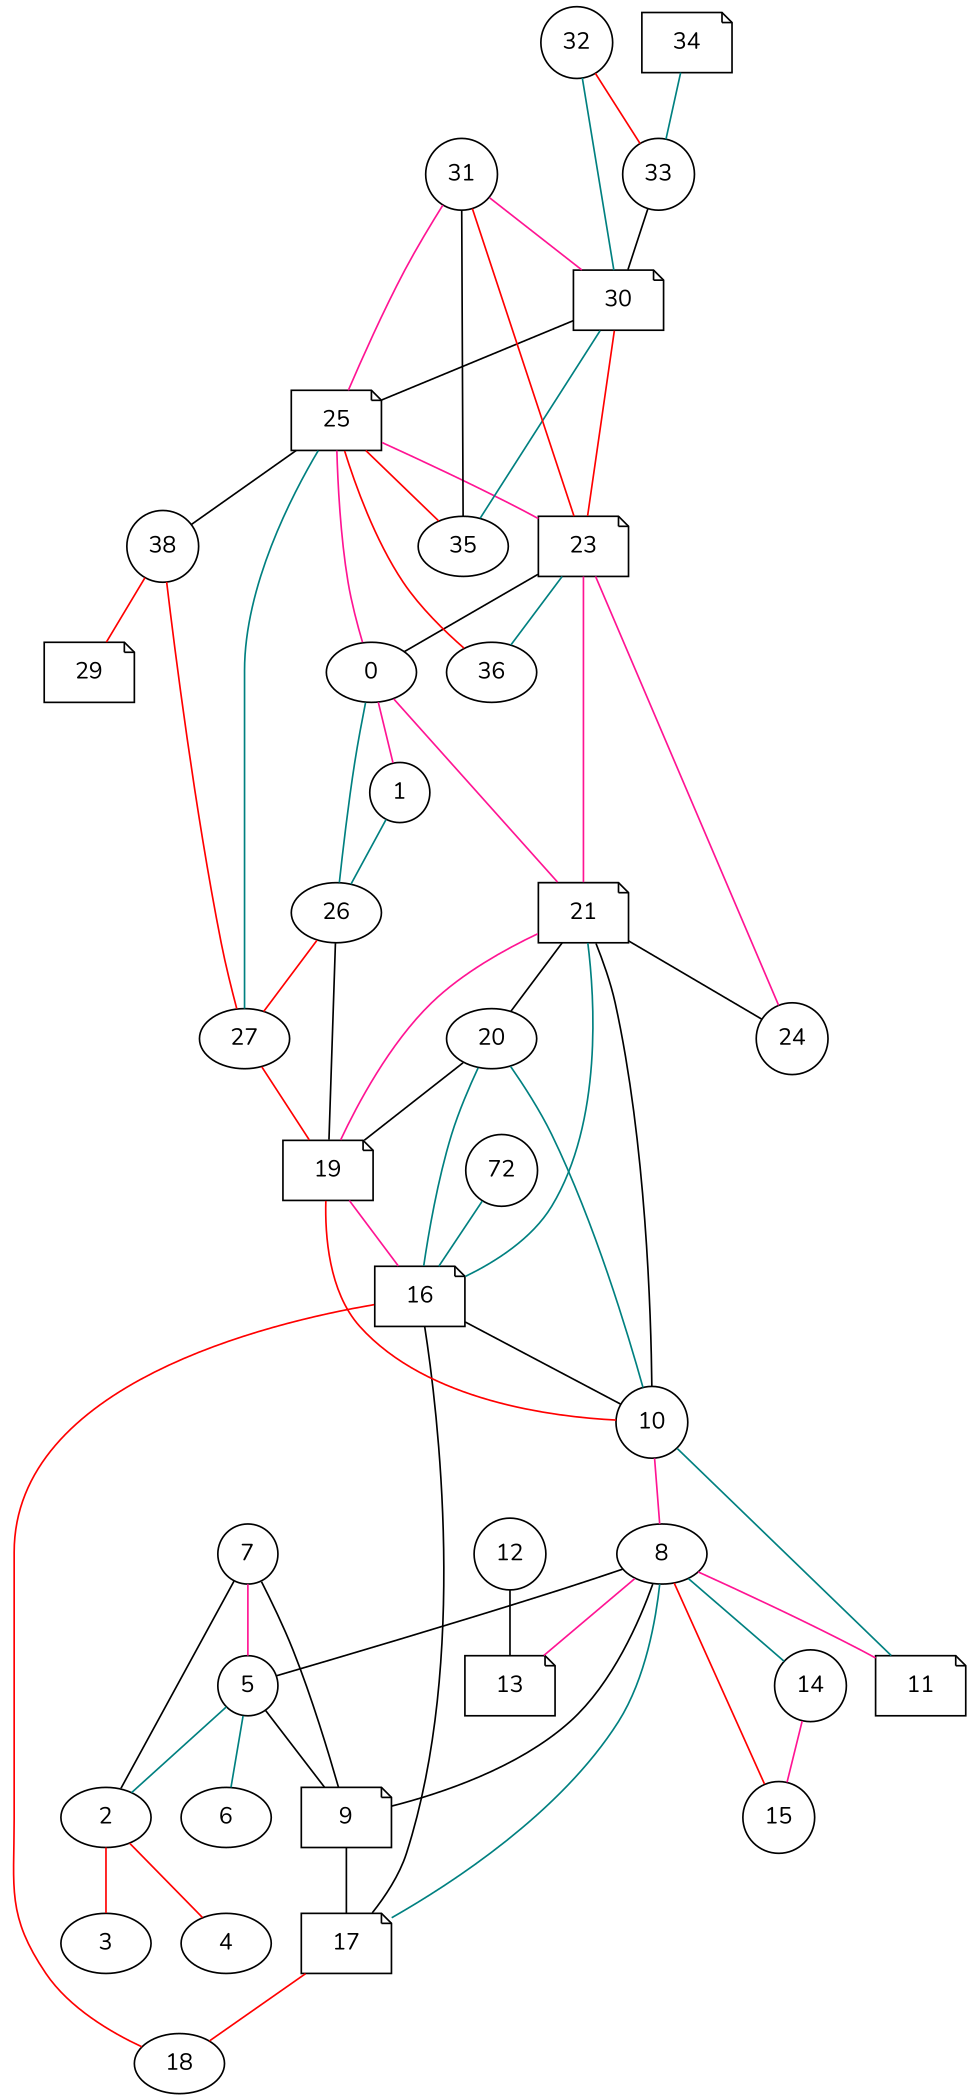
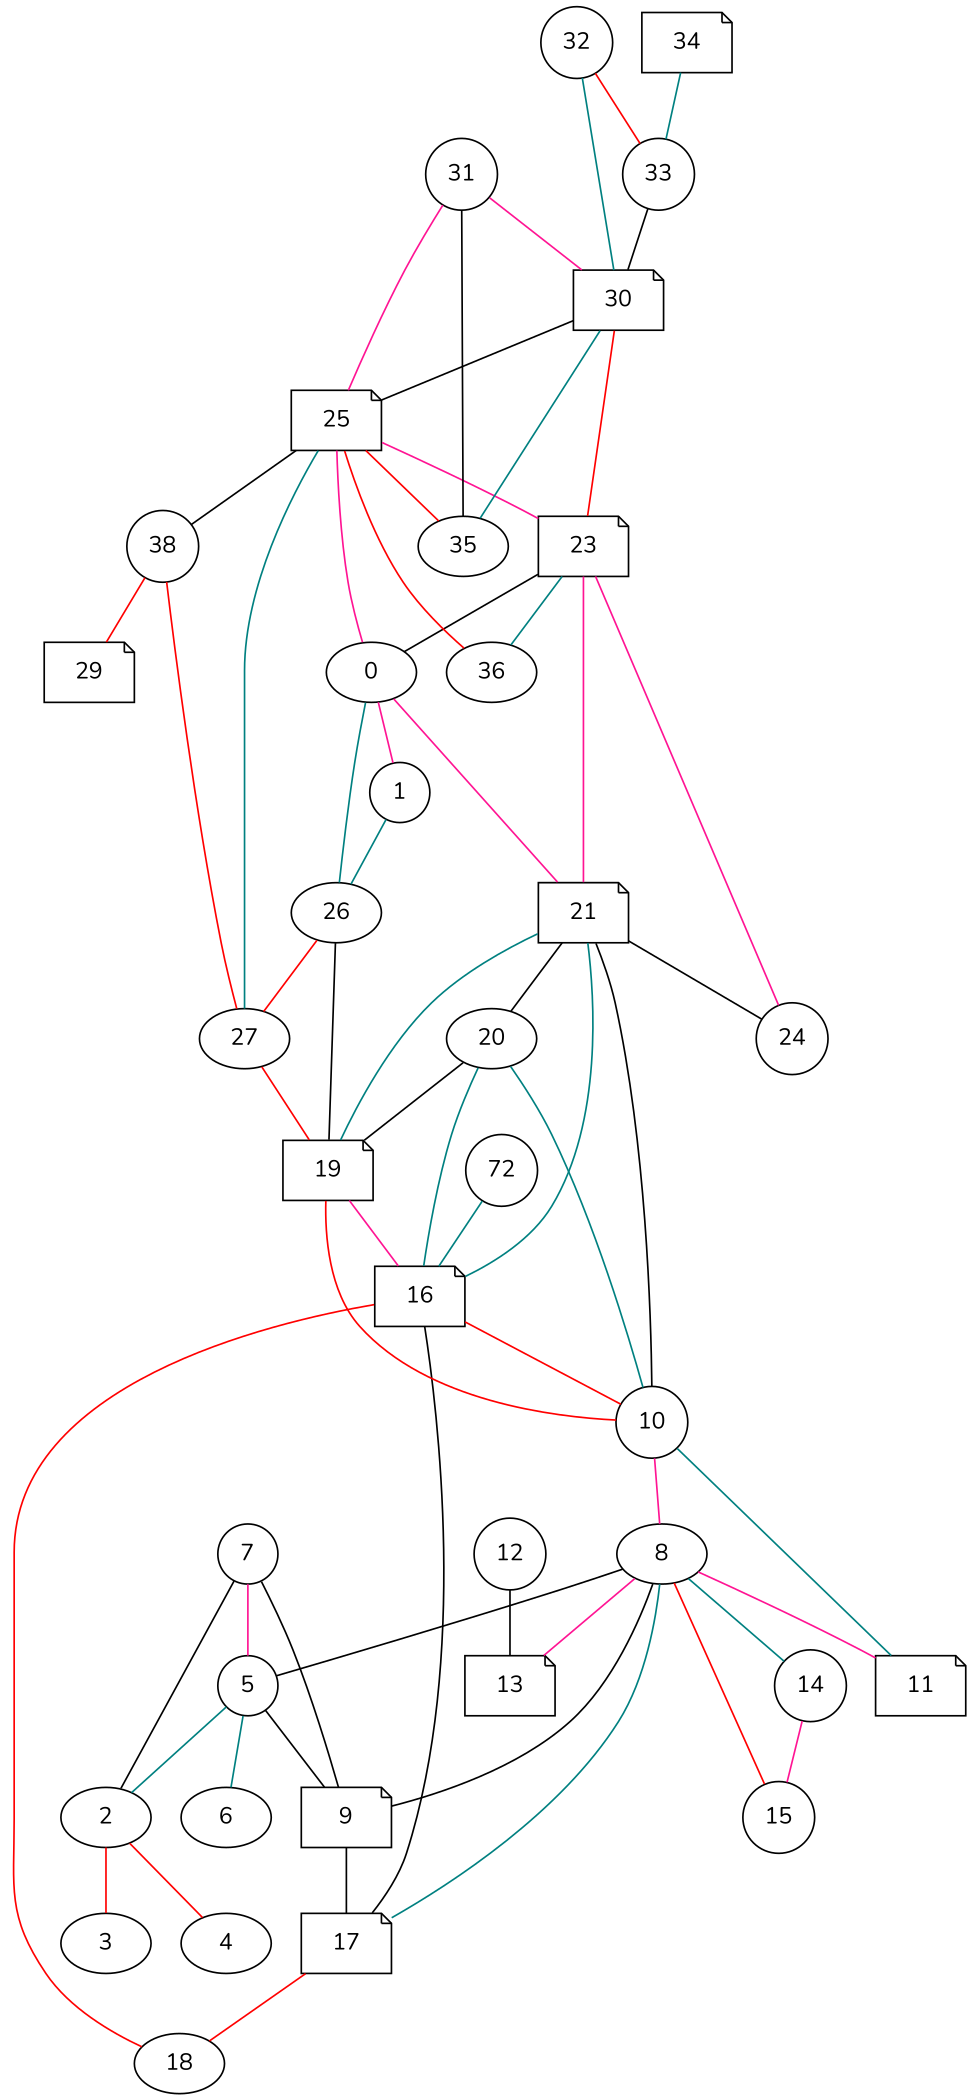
edge "31" -- "23": removed
edge "21" -- "19": color deeppink -> teal
edge "16" -- "10": color black -> red
